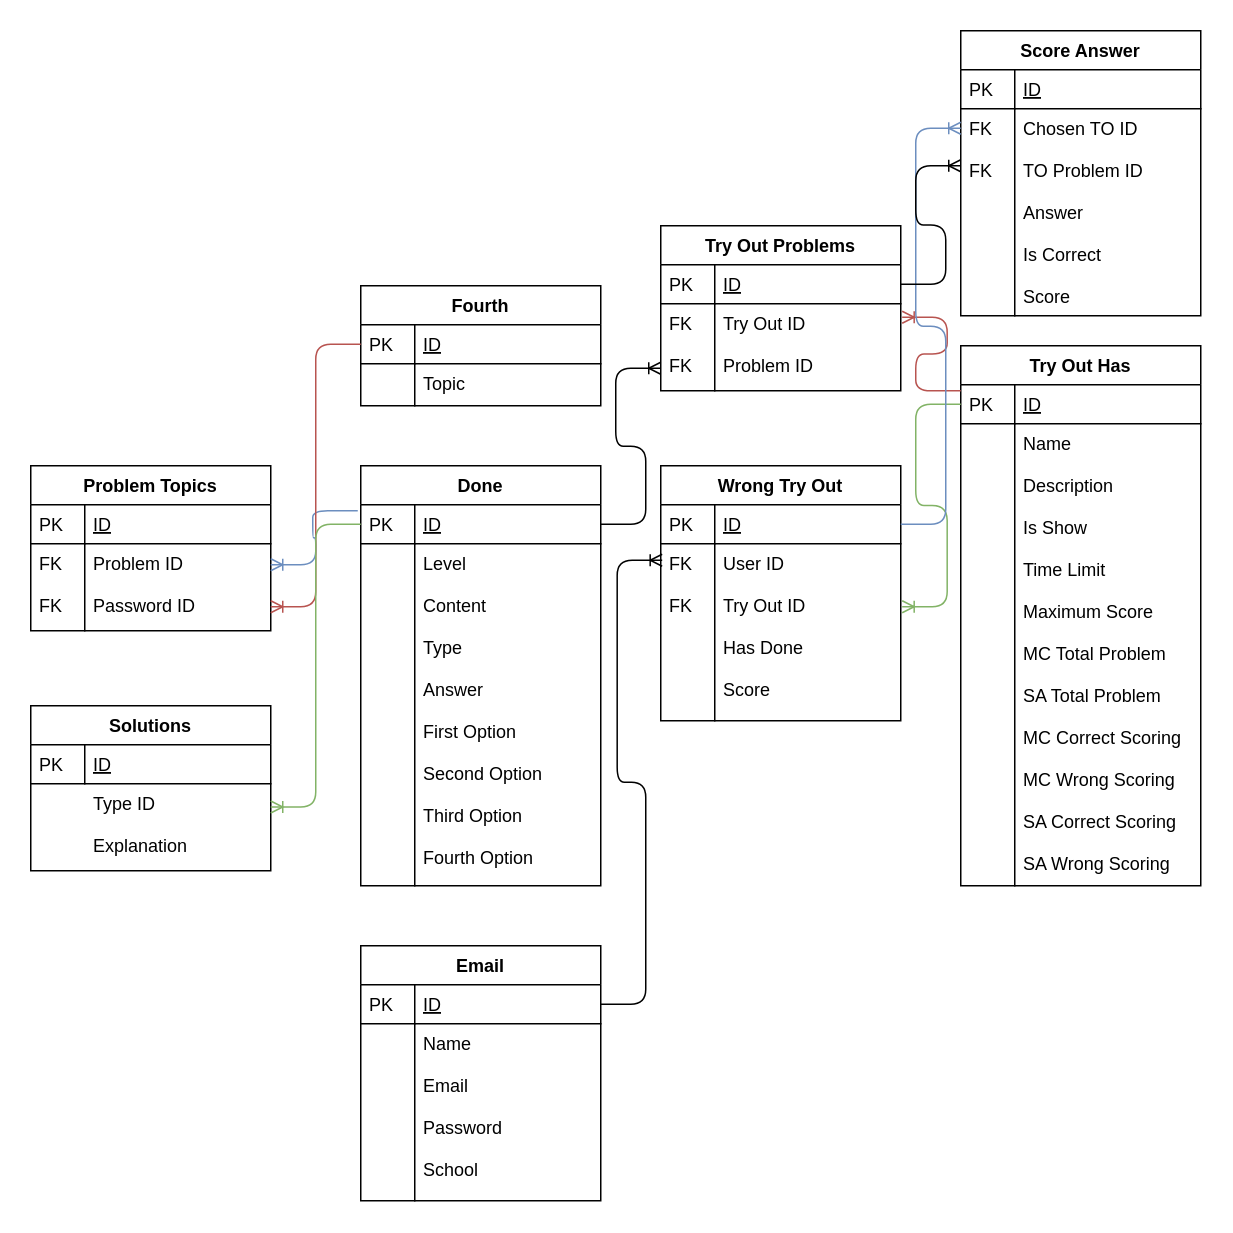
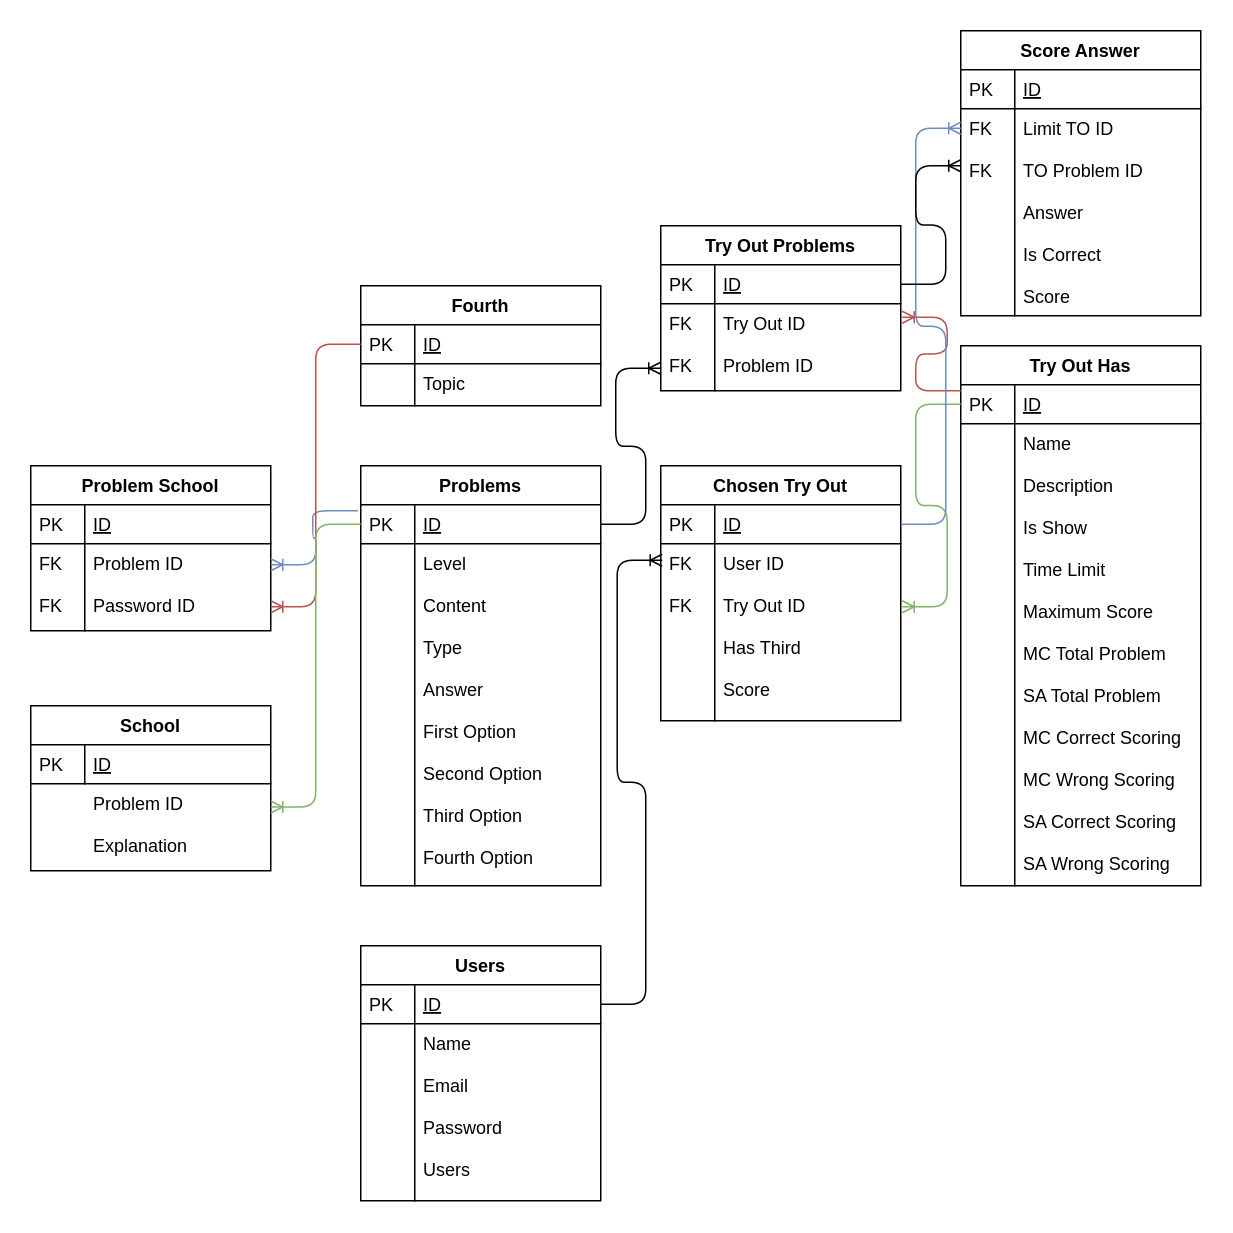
node "Chosen TO ID TO Problem ID Answer Is Correct Score": label "Chosen TO ID TO Problem ID Answer Is Correct Score" -> "Limit TO ID TO Problem ID Answer Is Correct Score"
node "Problem Topics": label "Problem Topics" -> "Problem School"
node "Done": label "Done" -> "Problems"
node "Wrong Try Out": label "Wrong Try Out" -> "Chosen Try Out"
node "User ID Try Out ID Has Done Score": label "User ID Try Out ID Has Done Score" -> "User ID Try Out ID Has Third Score"
node "Solutions": label "Solutions" -> "School"
node "Type ID Explanation": label "Type ID Explanation" -> "Problem ID Explanation"
node "Email": label "Email" -> "Users"
node "Name Email Password School": label "Name Email Password School" -> "Name Email Password Users"
